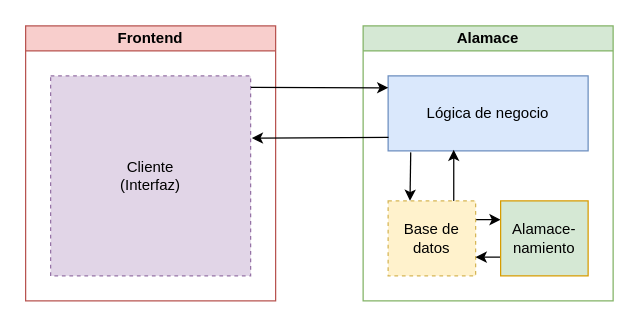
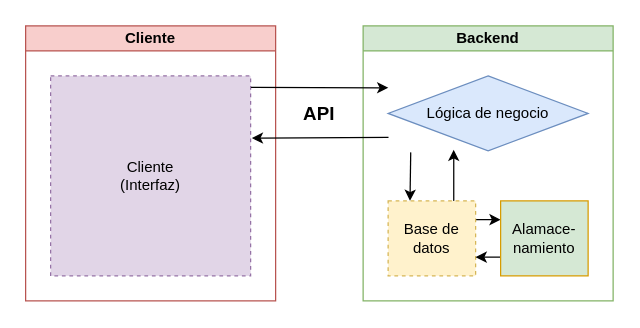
node "Frontend": label "Frontend" -> "Cliente"
node "Alamace": label "Alamace" -> "Backend"
node "API": added
node "Lógica de negocio": shape rectangle -> diamond
